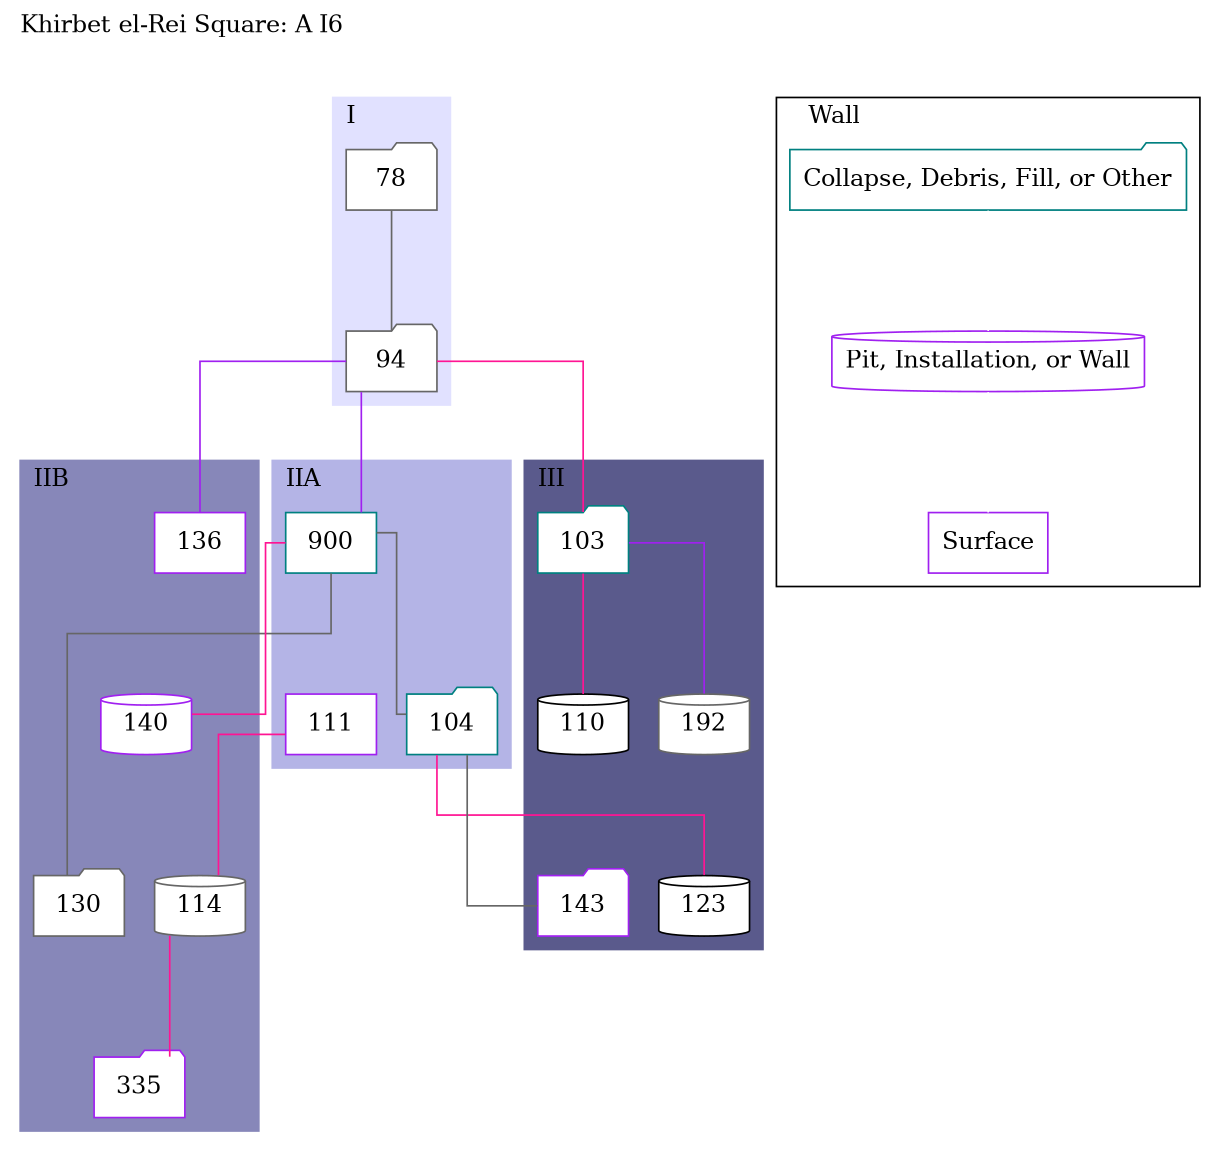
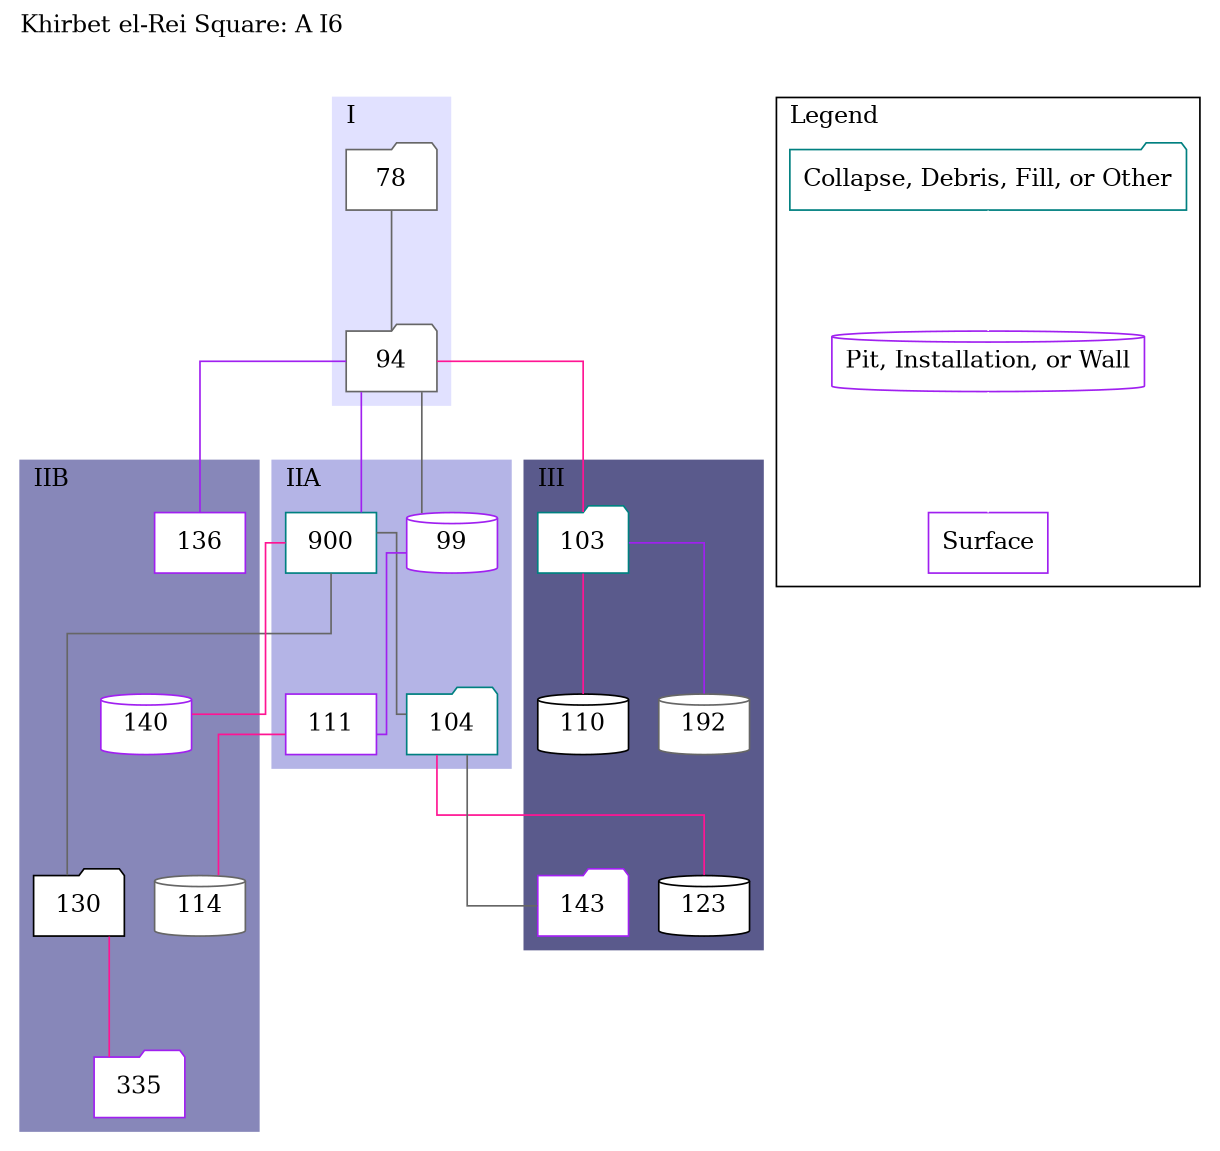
cluster "Wall": label "Wall" -> "Legend"
node "99": added
node "130": color gray40 -> black
edge "114" -- "335": now "130" -- "335"
